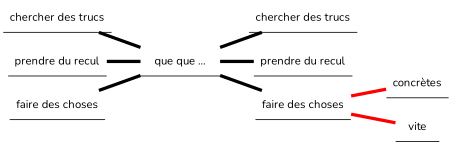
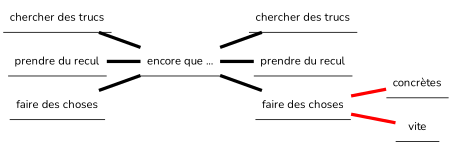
node "que que ...": label "que que ..." -> "encore que ..."
